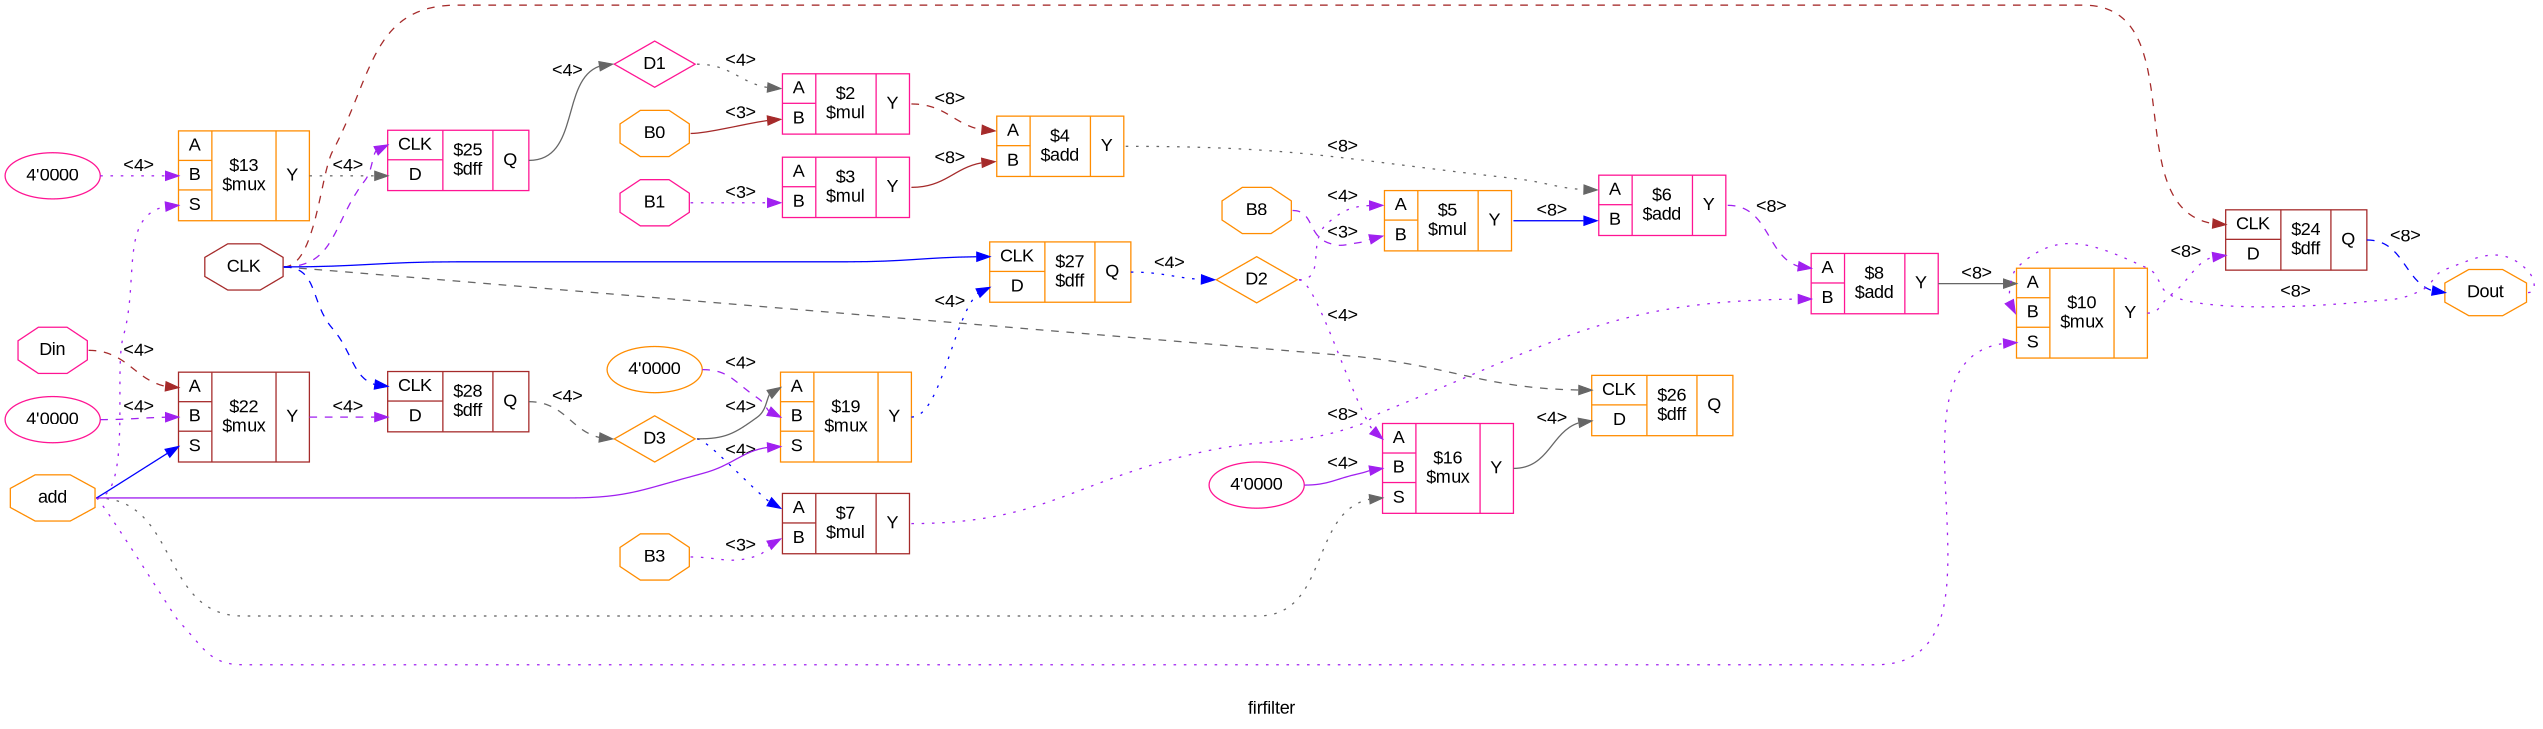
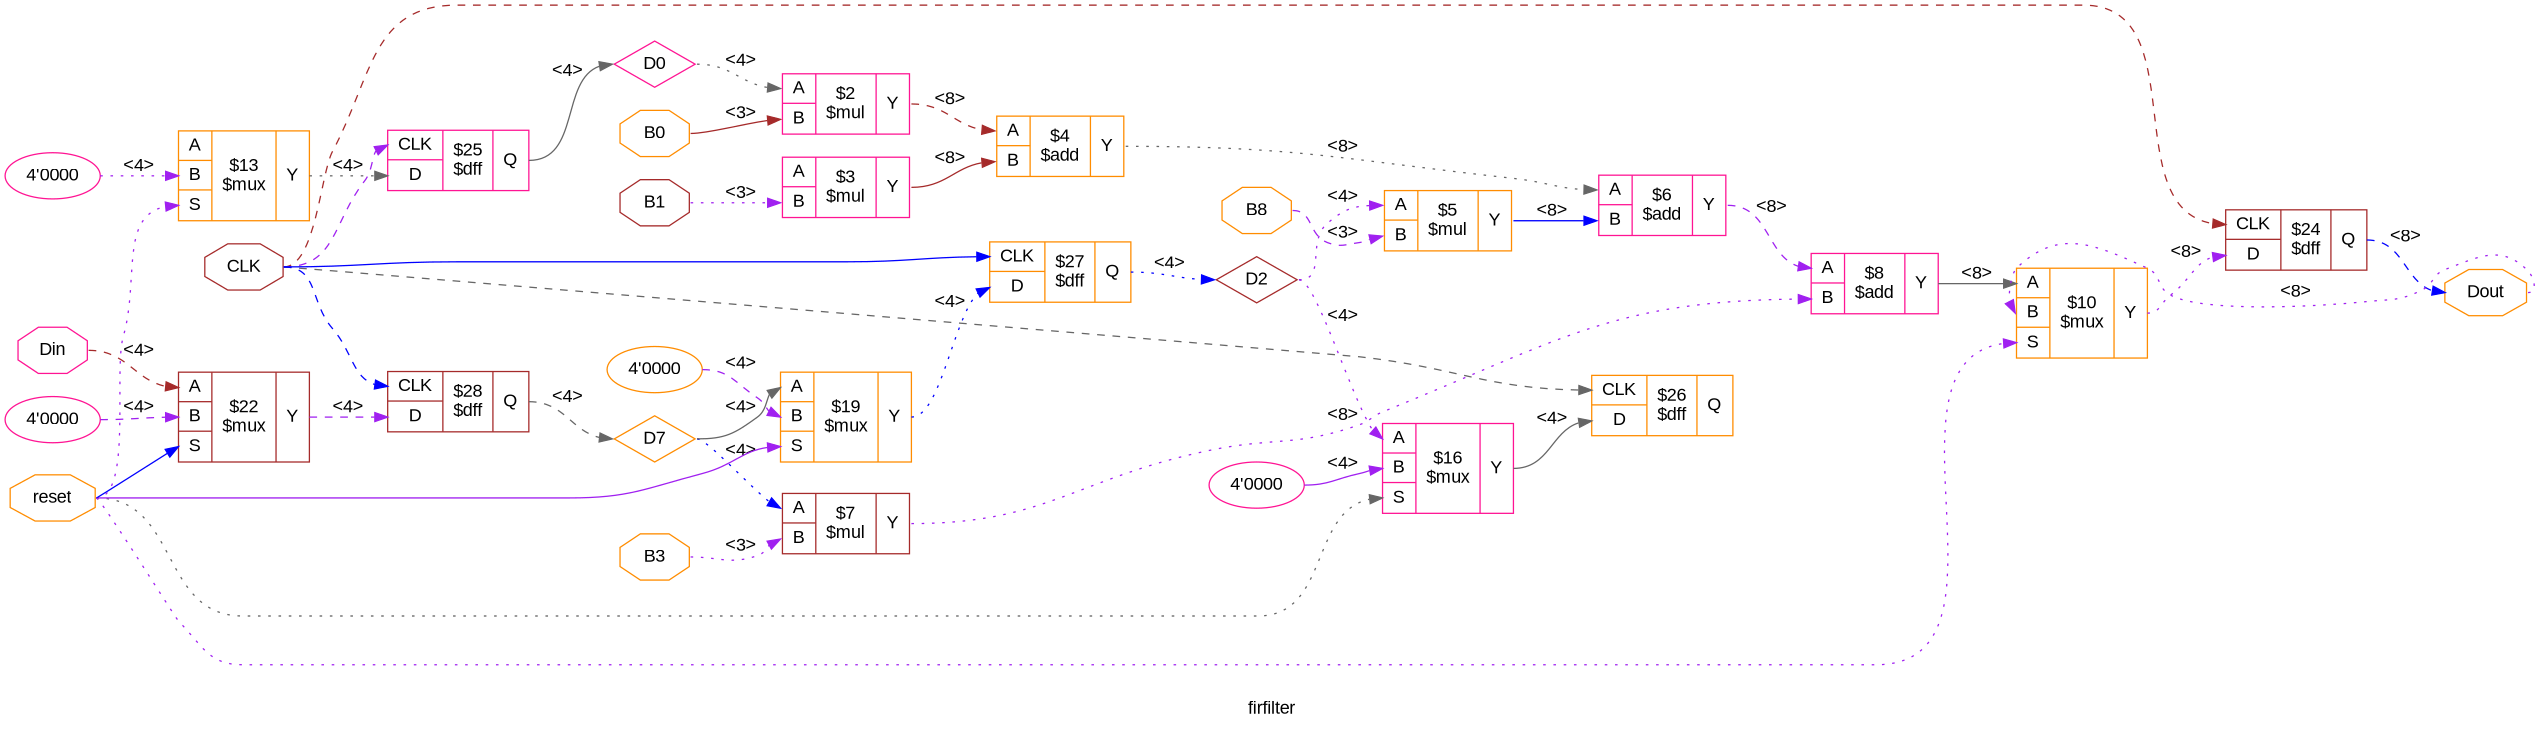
node "D1": label "D1" -> "D0"
node "B1": color deeppink -> brown
node "D2": color darkorange -> brown
node "D3": label "D3" -> "D7"
node "add": label "add" -> "reset"
